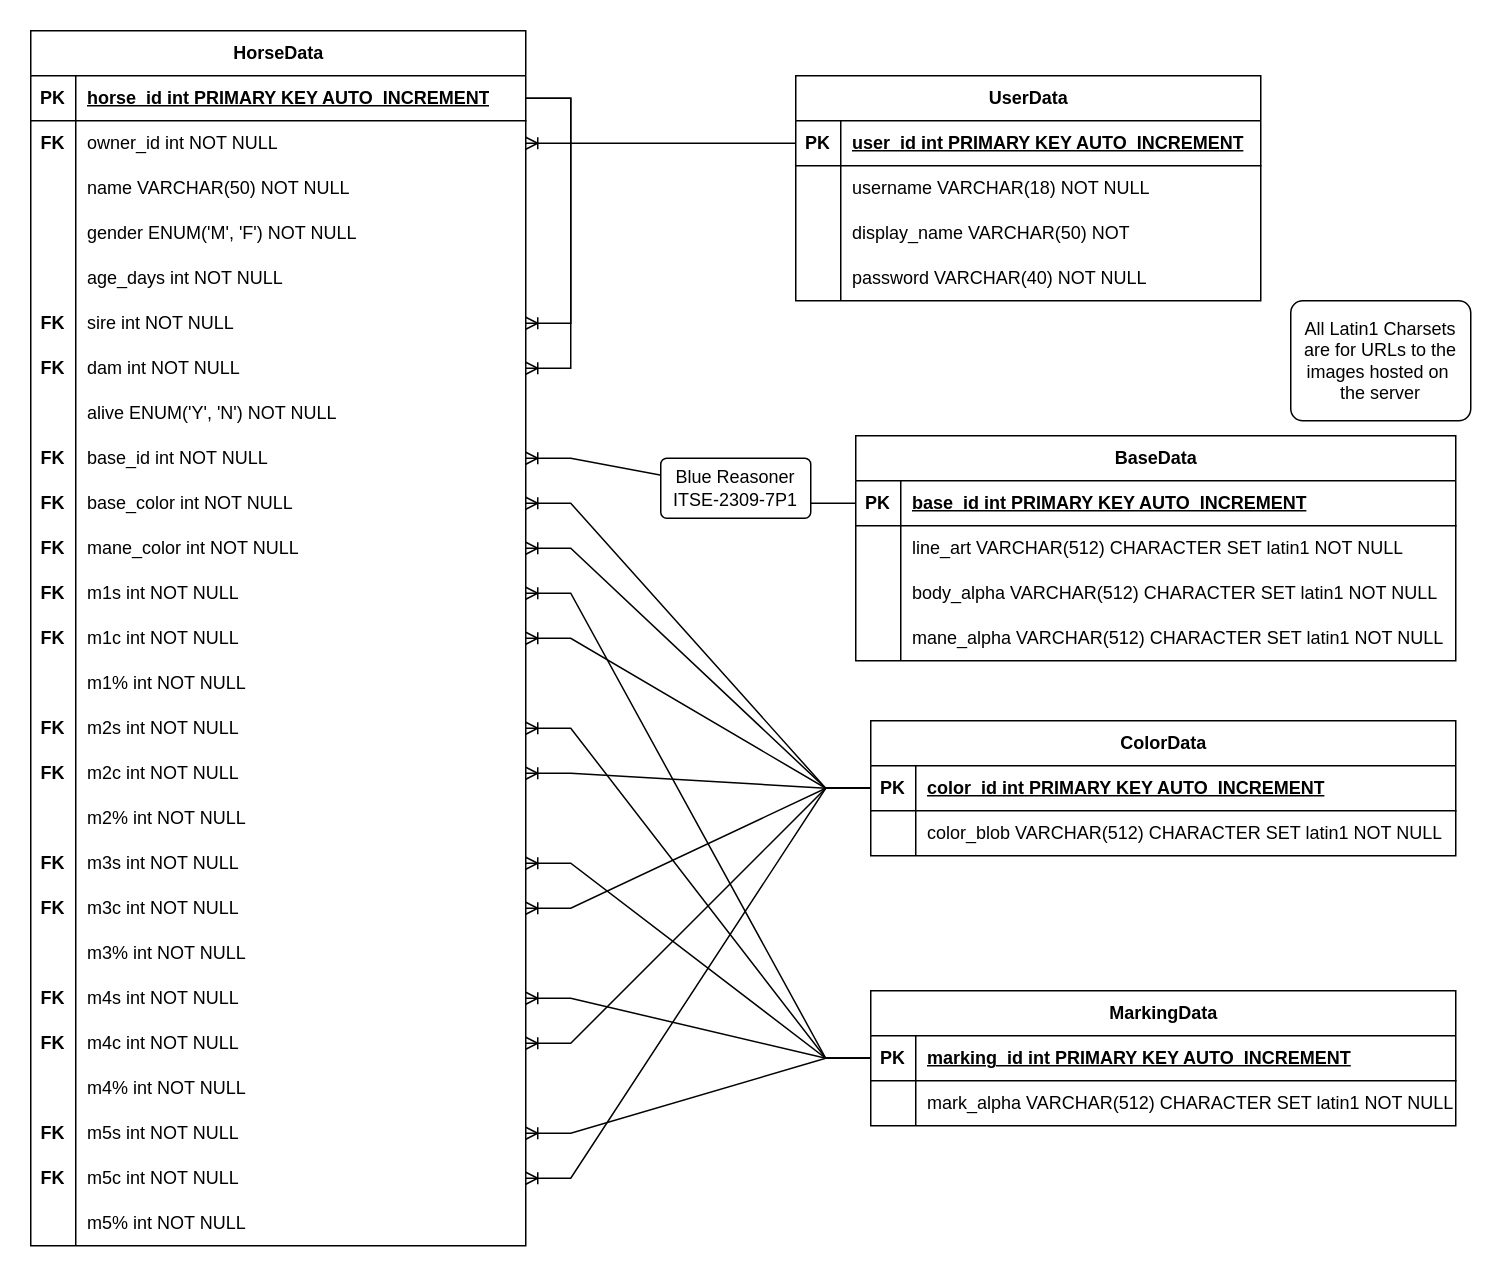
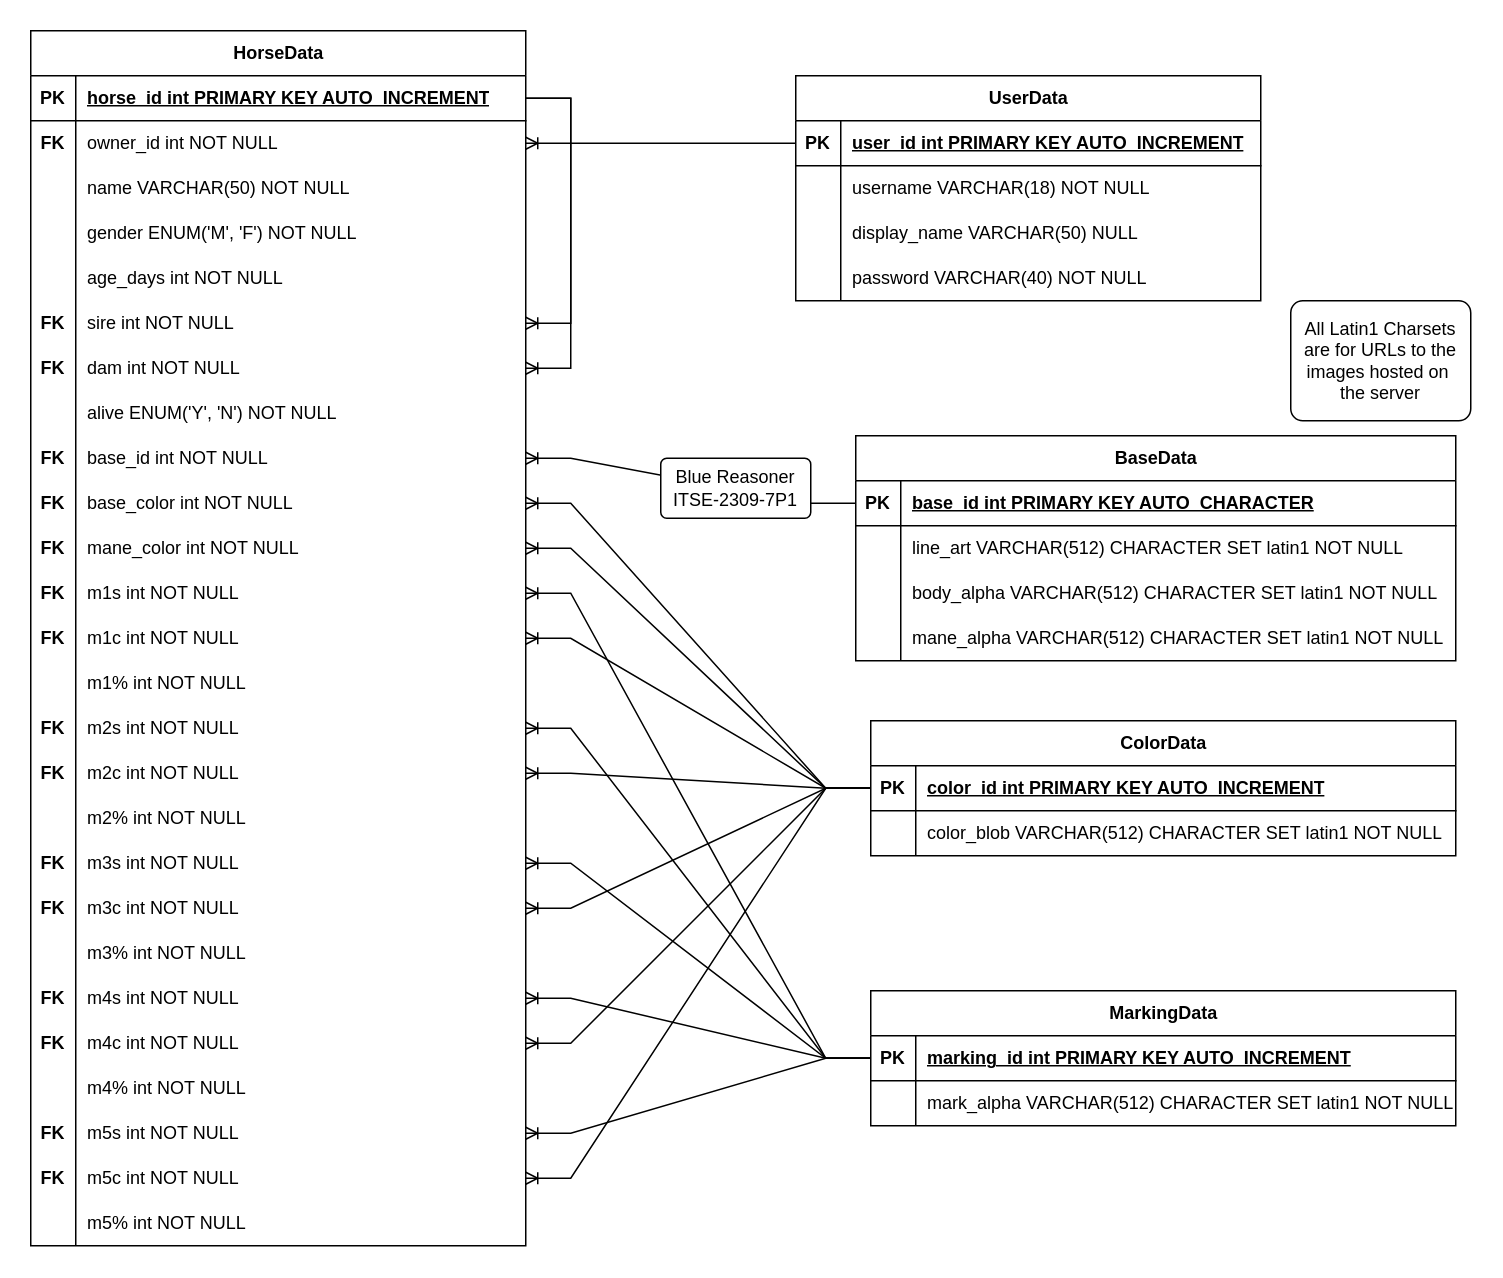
node "display_name VARCHAR(50) NOT": label "display_name VARCHAR(50) NOT" -> "display_name VARCHAR(50) NULL"
node "base_id int PRIMARY KEY AUTO_INCREMENT": label "base_id int PRIMARY KEY AUTO_INCREMENT" -> "base_id int PRIMARY KEY AUTO_CHARACTER"
